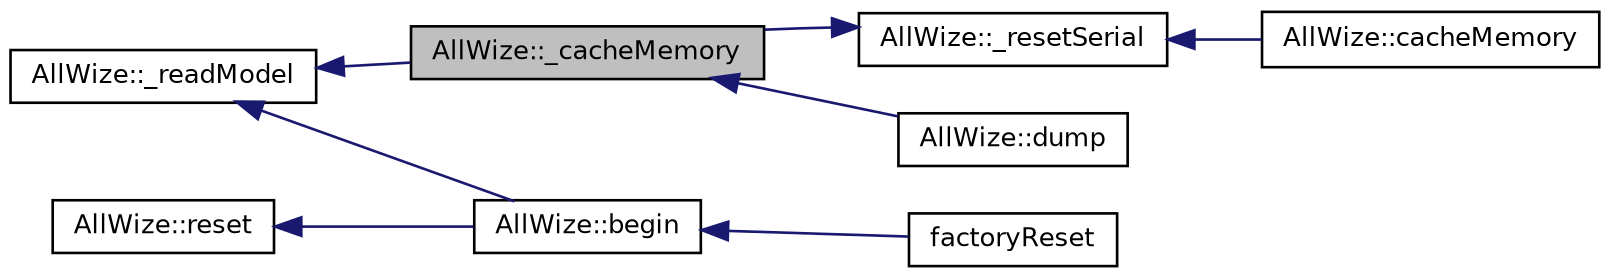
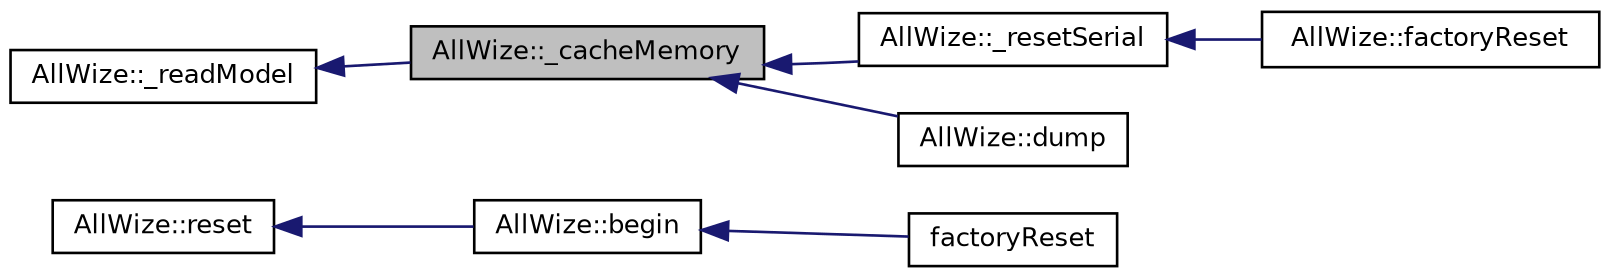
edge "AllWize::_cacheMemory" -> "AllWize::_resetSerial": reversed
node "AllWize::cacheMemory": label "AllWize::cacheMemory" -> "AllWize::factoryReset"
edge "AllWize::begin" -> "AllWize::_readModel": removed
